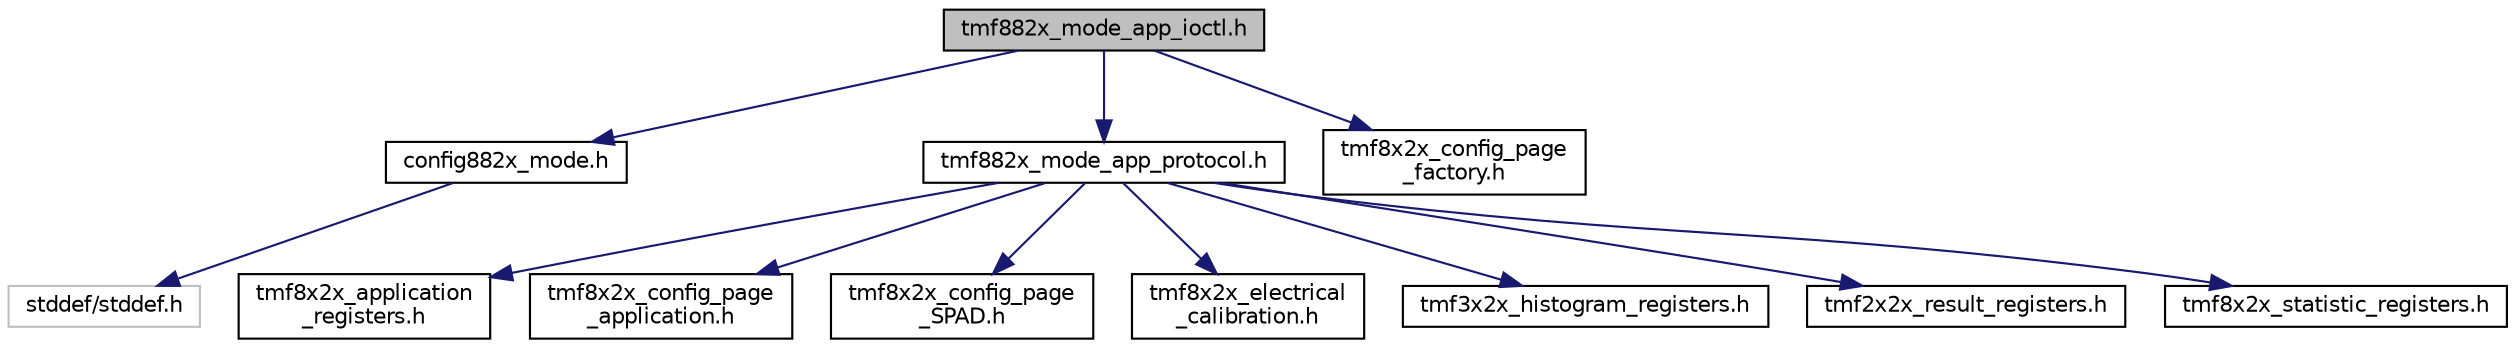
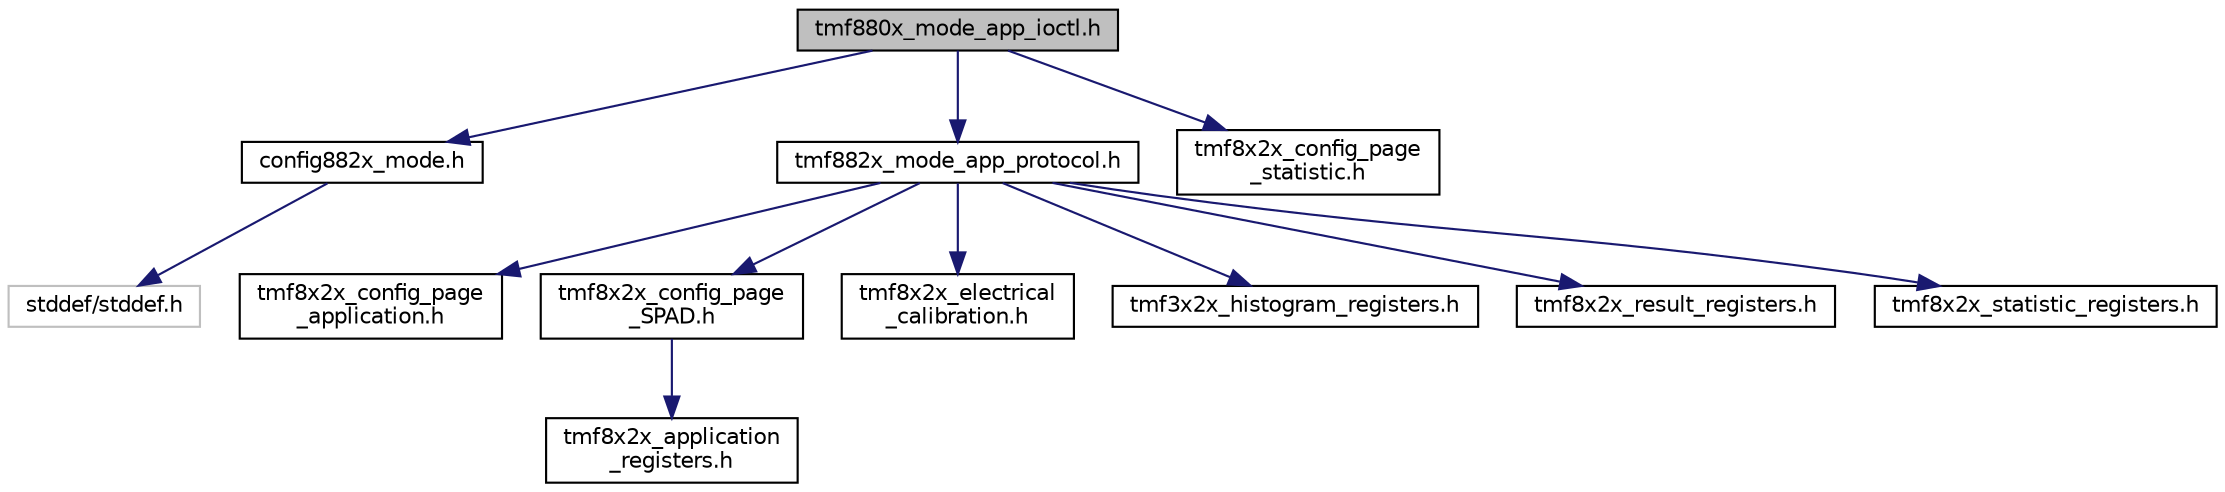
node "tmf882x_mode_app_ioctl.h": label "tmf882x_mode_app_ioctl.h" -> "tmf880x_mode_app_ioctl.h"
node "tmf8x2x_config_page _factory.h": label "tmf8x2x_config_page _factory.h" -> "tmf8x2x_config_page _statistic.h"
edge "tmf882x_mode_app_protocol.h" -> "tmf8x2x_application _registers.h": now "tmf8x2x_config_page _SPAD.h" -> "tmf8x2x_application _registers.h"
node "tmf2x2x_result_registers.h": label "tmf2x2x_result_registers.h" -> "tmf8x2x_result_registers.h"
